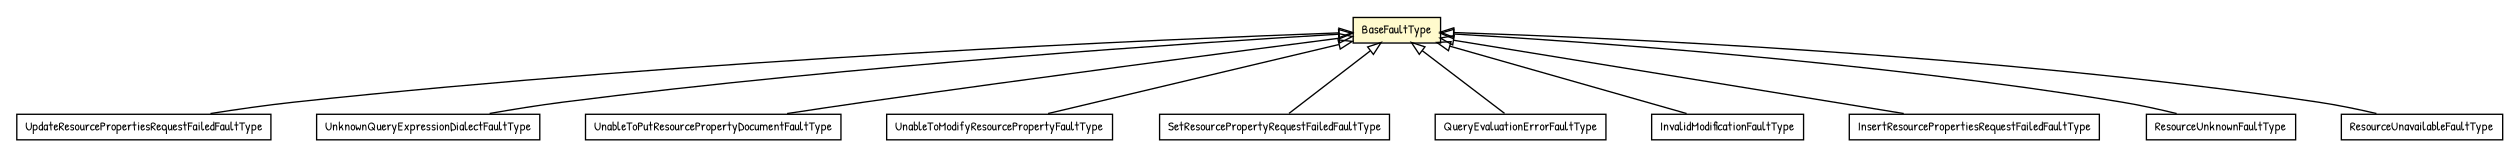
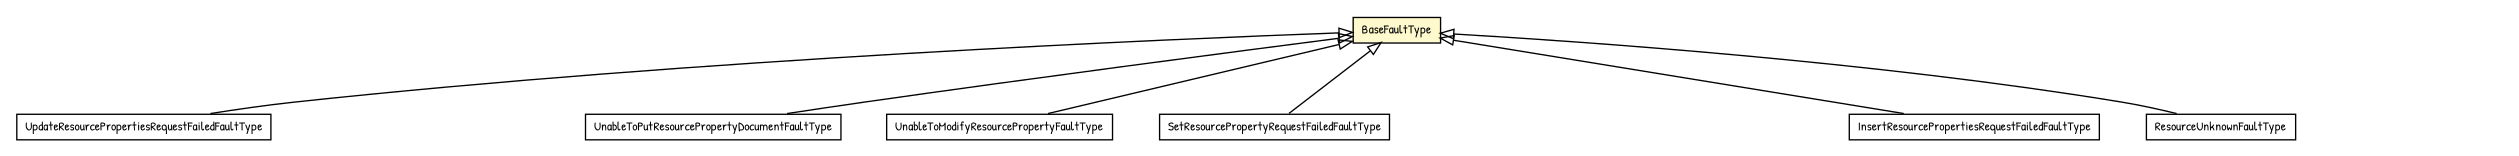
node "UnknownQueryExpressionDialectFaultType": removed
node "QueryEvaluationErrorFaultType": removed
node "InvalidModificationFaultType": removed
node "ResourceUnavailableFaultType": removed
